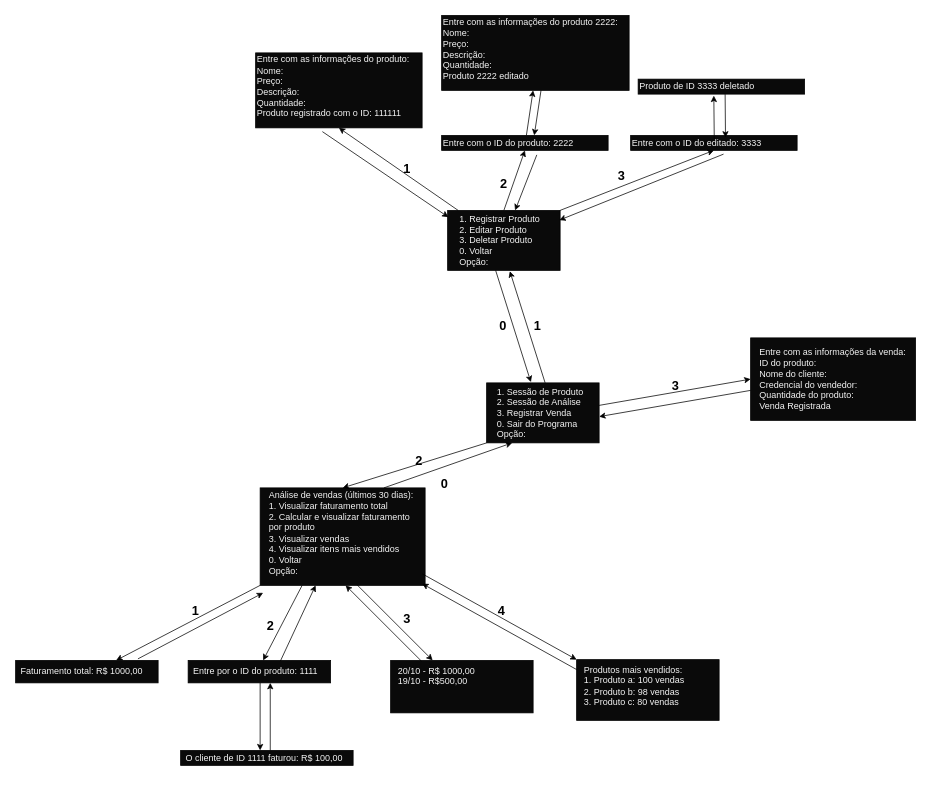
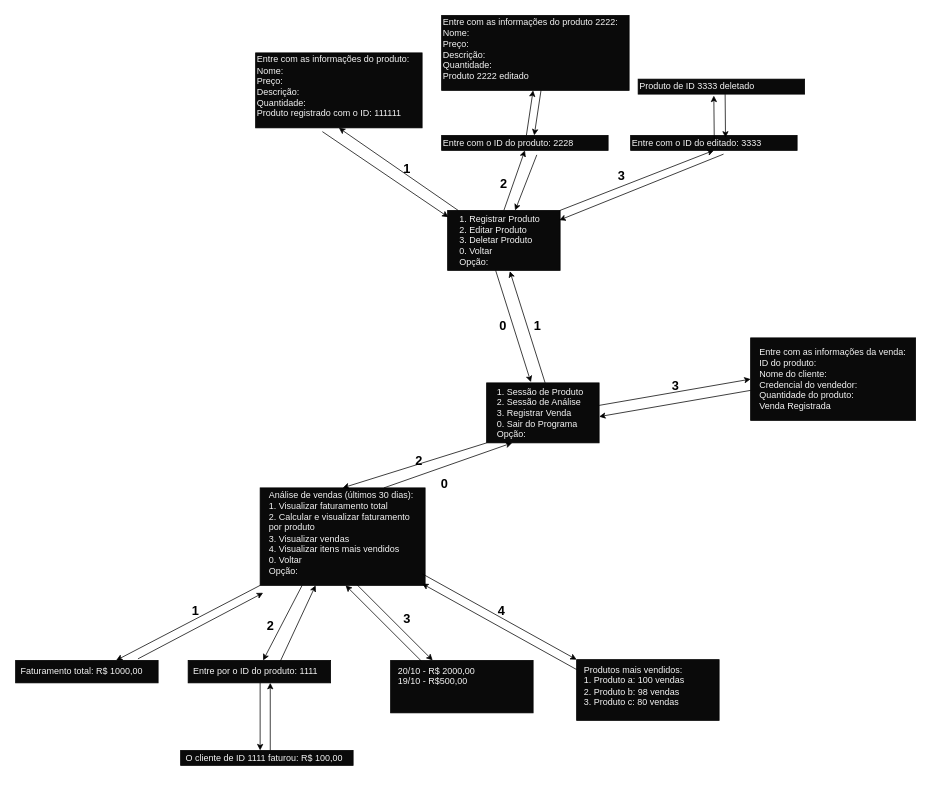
node "Entre com o ID do produto: 2222": label "Entre com o ID do produto: 2222" -> "Entre com o ID do produto: 2228"
node "20/10 - R$ 1000,00 19/10 - R$500,00": label "20/10 - R$ 1000,00 19/10 - R$500,00" -> "20/10 - R$ 2000,00 19/10 - R$500,00"
